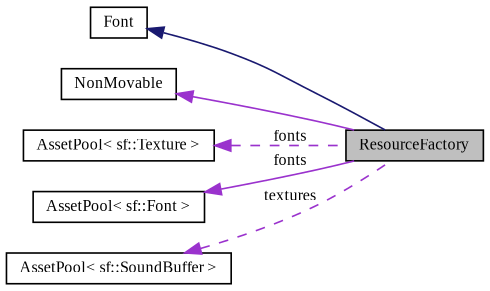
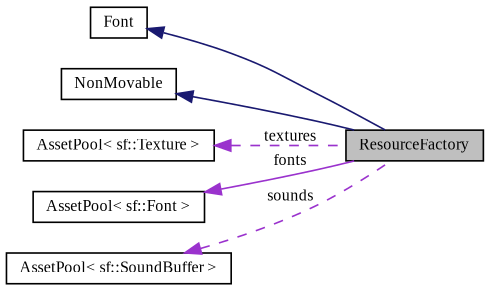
edge "ResourceFactory" -> "NonMovable": color darkorchid3 -> midnightblue
edge "ResourceFactory" -> "AssetPool< sf::Texture >": label " fonts" -> " textures"
edge "ResourceFactory" -> "AssetPool< sf::SoundBuffer >": label " textures" -> " sounds"
